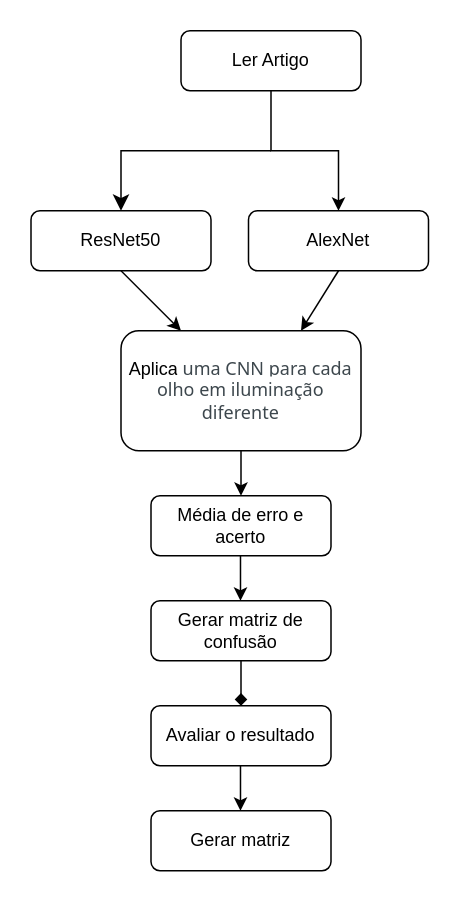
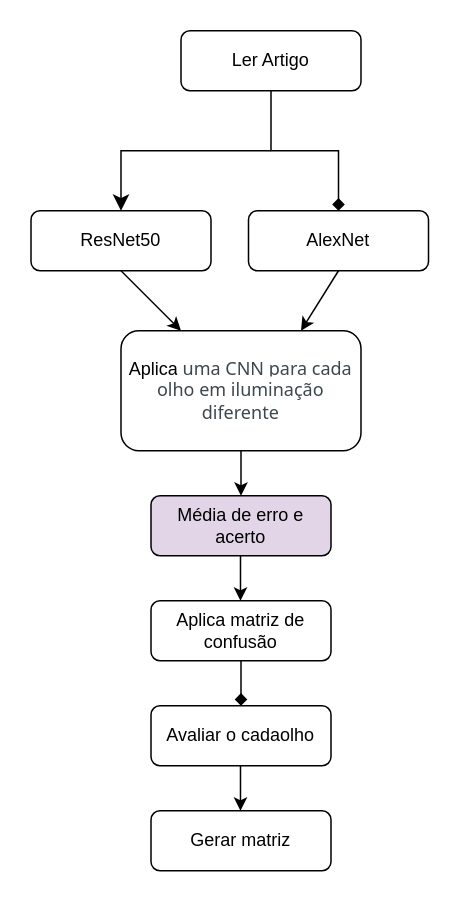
edge "Ler Artigo" -> "AlexNet": arrowhead classic -> diamond
node "Média de erro e acerto": fillcolor #ffffff -> #e1d5e7
node "Gerar matriz de confusão": label "Gerar matriz de confusão" -> "Aplica matriz de confusão"
node "Avaliar o resultado": label "Avaliar o resultado" -> "Avaliar o cadaolho"
